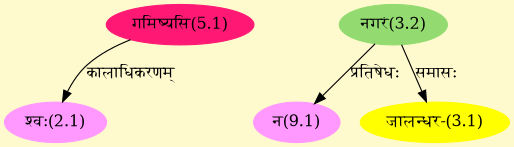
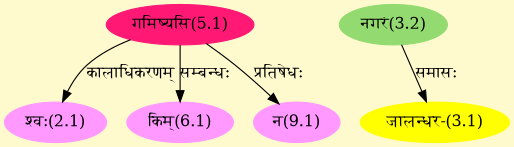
edge "नगरं(3.2)" -> "न(9.1)": now "गमिष्यसि(5.1)" -> "न(9.1)"
node "किम्(6.1)": added
